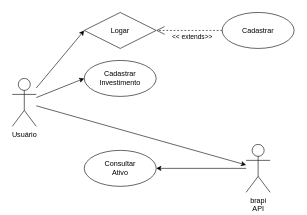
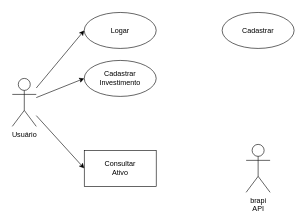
node "Logar": shape diamond -> ellipse
edge "Cadastrar" -> "Logar": removed, label "<< extends>>"
edge "Usuário" -> "brapi API": now "Usuário" -> "Consultar Ativo"
node "Consultar Ativo": shape ellipse -> rectangle
edge "brapi API" -> "Consultar Ativo": removed
